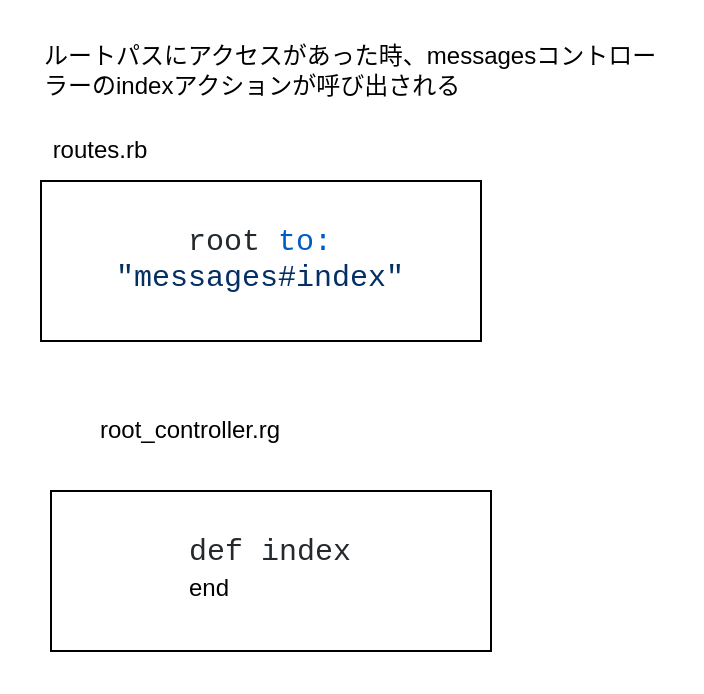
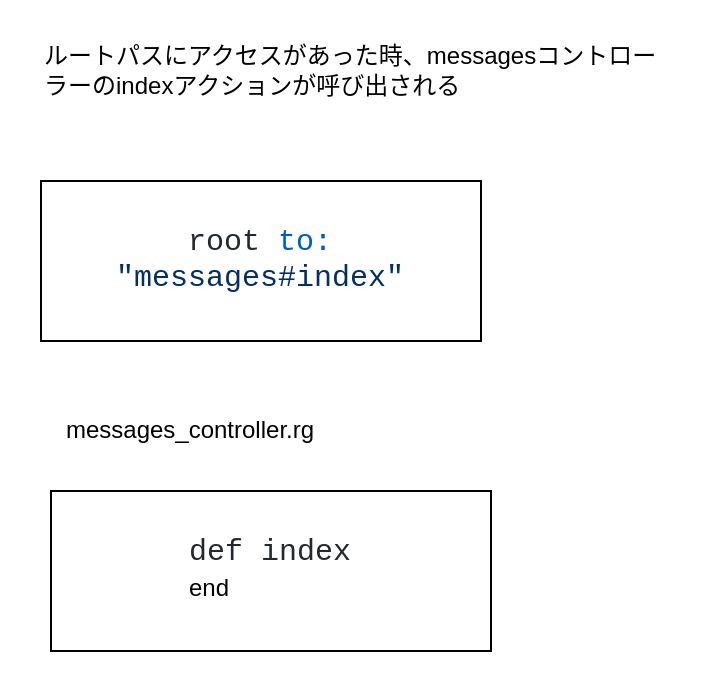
node "routes.rb": removed
node "root_controller.rg": label "root_controller.rg" -> "messages_controller.rg"
